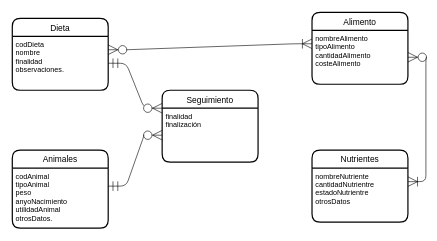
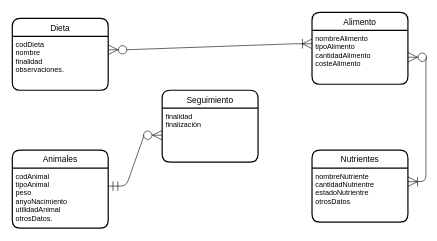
edge "codDieta nombre finalidad observaciones." -- "Seguimiento": removed
